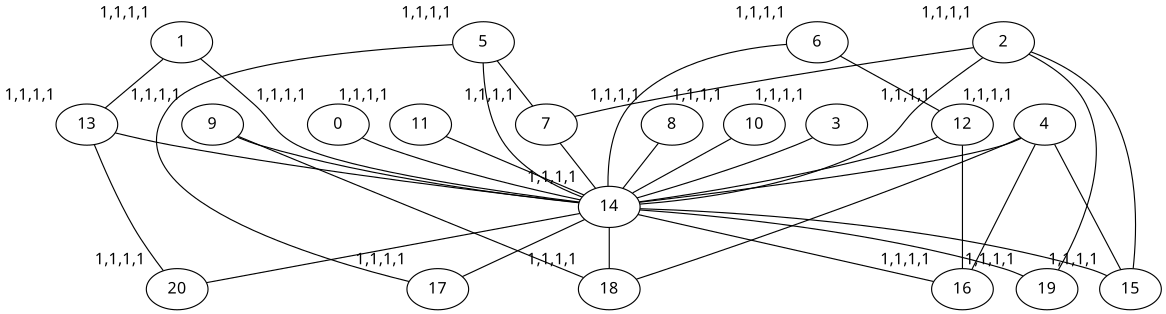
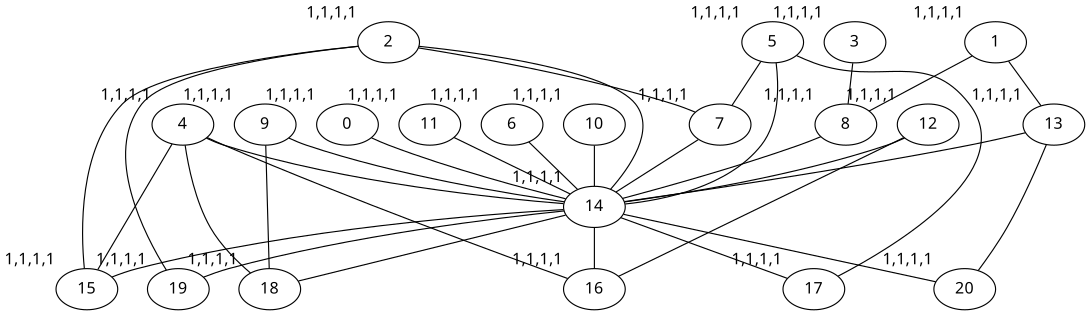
edge "6 1,1,1,1" -- "12 1,1,1,1": removed
edge "1 1,1,1,1" -- "14 1,1,1,1": now "1 1,1,1,1" -- "8 1,1,1,1"
edge "3 1,1,1,1" -- "14 1,1,1,1": now "3 1,1,1,1" -- "8 1,1,1,1"
